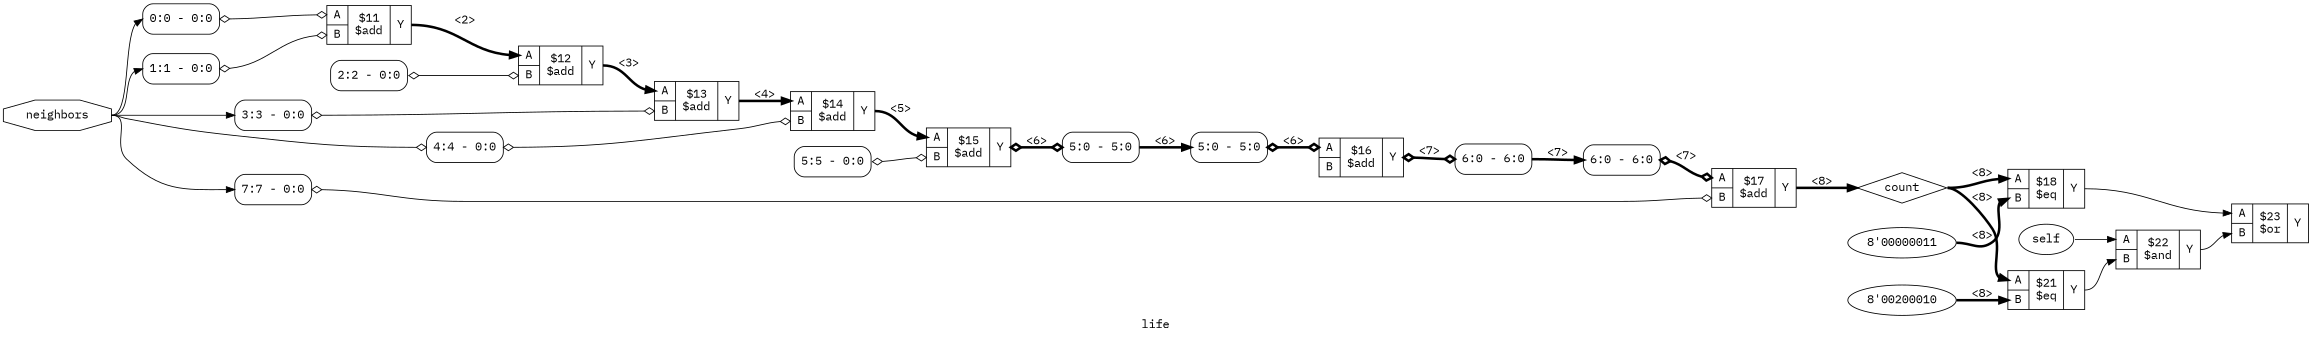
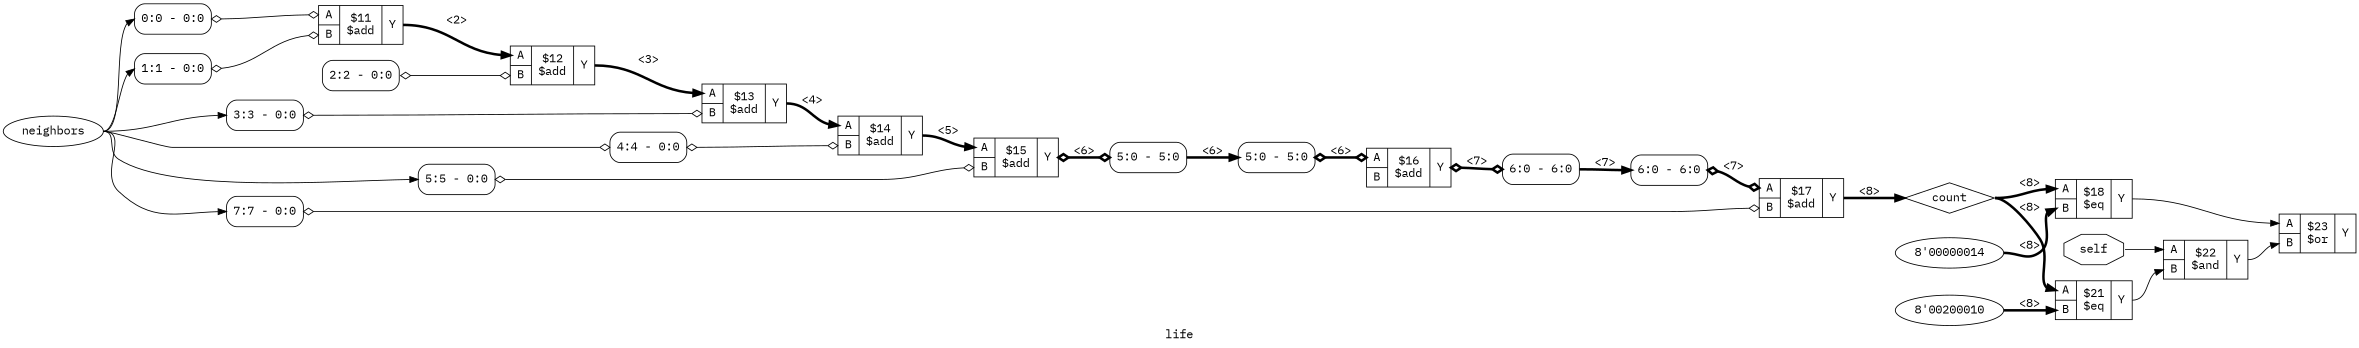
node "neighbors": shape octagon -> ellipse
edge "neighbors" -> "5:5 - 0:0": added
node "self": shape ellipse -> octagon
node "8'00000011": label "8'00000011" -> "8'00000014"
